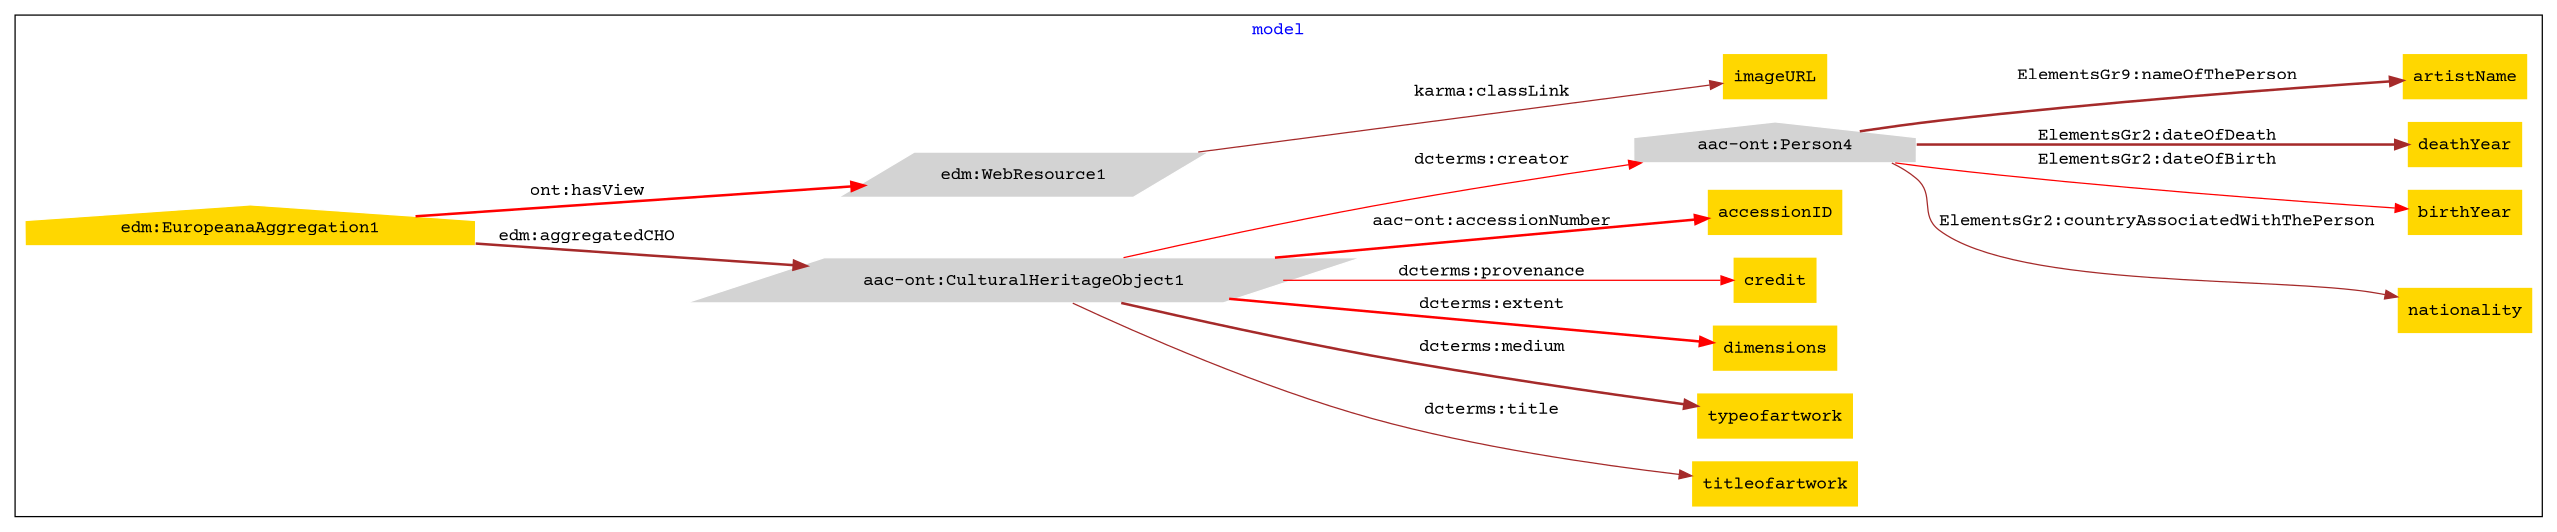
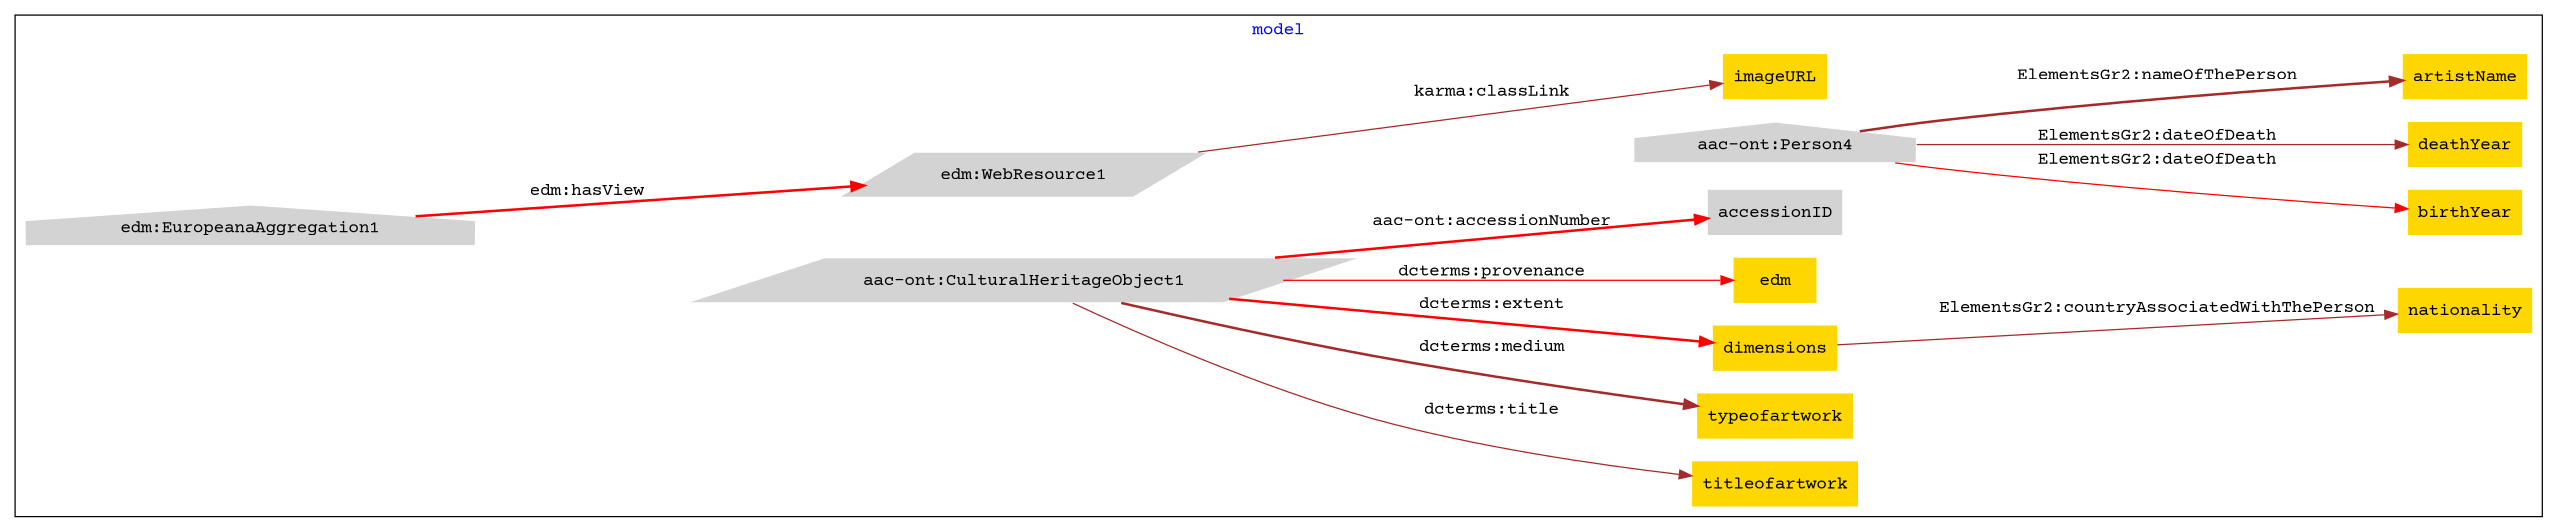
edge "aac-ont:Person4" -> "artistName": label "ElementsGr9:nameOfThePerson" -> "ElementsGr2:nameOfThePerson"
edge "aac-ont:Person4" -> "deathYear": style bold -> solid
edge "aac-ont:Person4" -> "birthYear": label "ElementsGr2:dateOfBirth" -> "ElementsGr2:dateOfDeath"
edge "edm:EuropeanaAggregation1" -> "edm:WebResource1": label "ont:hasView" -> "edm:hasView"
edge "aac-ont:CulturalHeritageObject1" -> "aac-ont:Person4": removed, label "dcterms:creator"
node "accessionID": fillcolor gold -> lightgray
node "edm:EuropeanaAggregation1": fillcolor gold -> lightgray
edge "edm:EuropeanaAggregation1" -> "aac-ont:CulturalHeritageObject1": removed, label "edm:aggregatedCHO"
edge "aac-ont:Person4" -> "nationality": now "dimensions" -> "nationality"
node "credit": label "credit" -> "edm"
